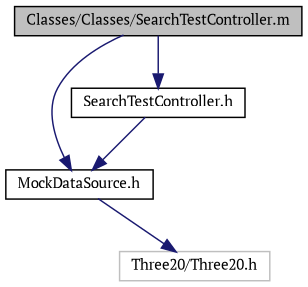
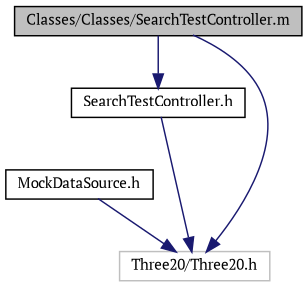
edge "Classes/Classes/SearchTestController.m" -> "MockDataSource.h": now "Classes/Classes/SearchTestController.m" -> "Three20/Three20.h"
edge "SearchTestController.h" -> "MockDataSource.h": now "SearchTestController.h" -> "Three20/Three20.h"
